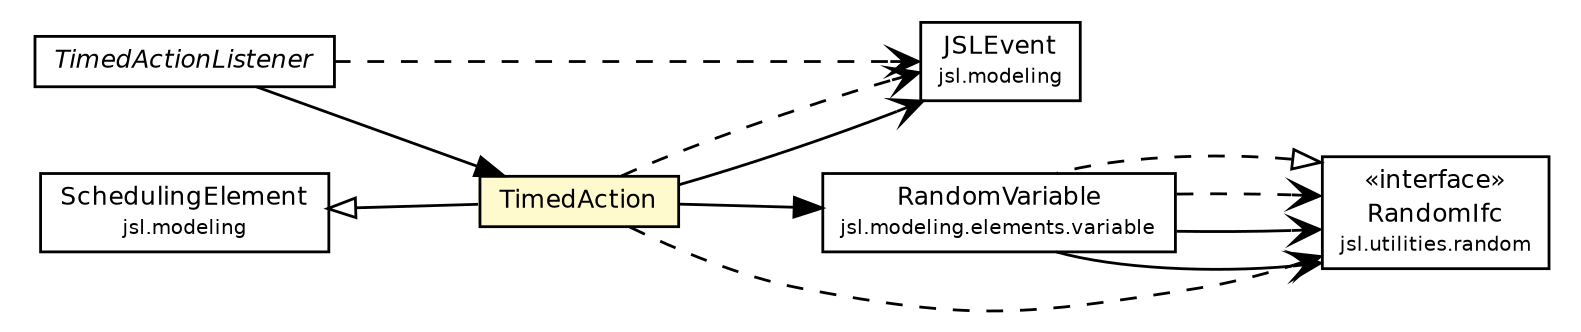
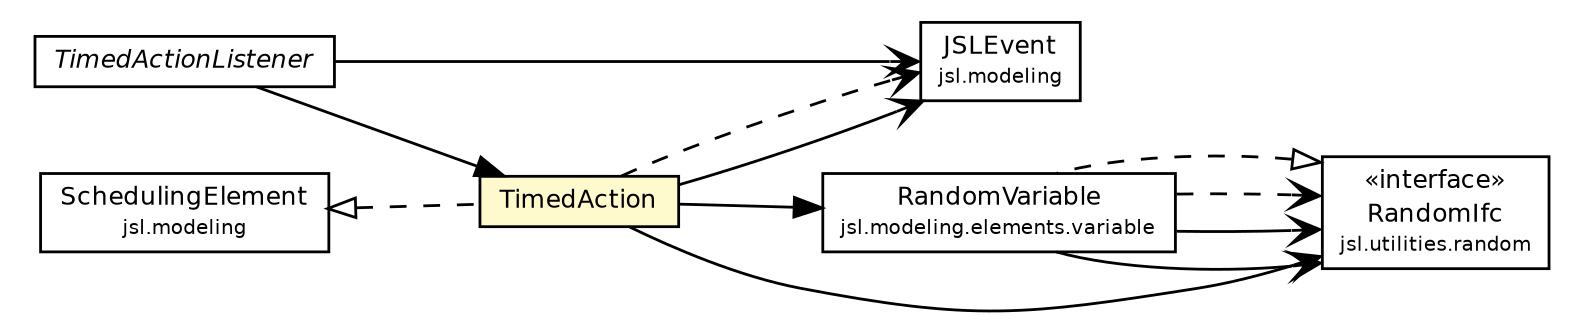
edge "TimedActionListener" -> "JSLEvent": style dashed -> solid
edge "TimedAction" -> "SchedulingElement": style solid -> dashed
edge "TimedAction" -> "RandomIfc": style dashed -> solid
